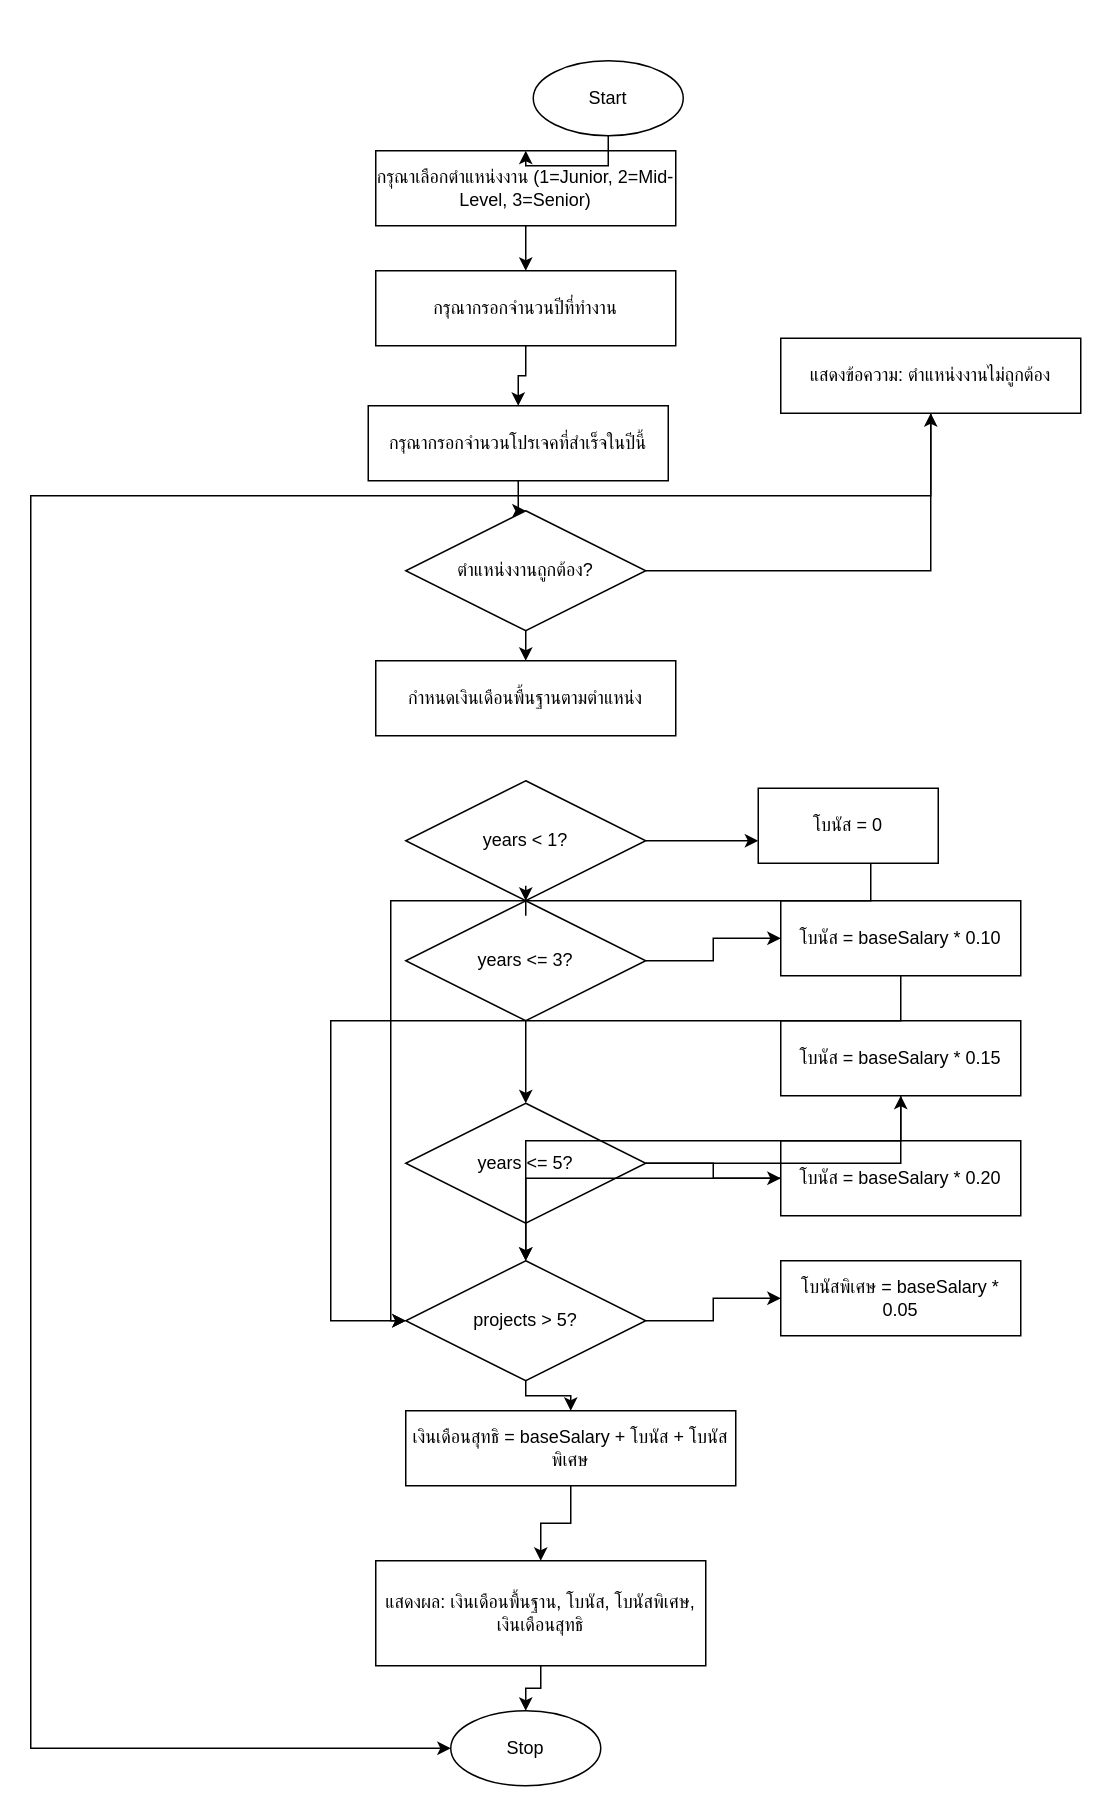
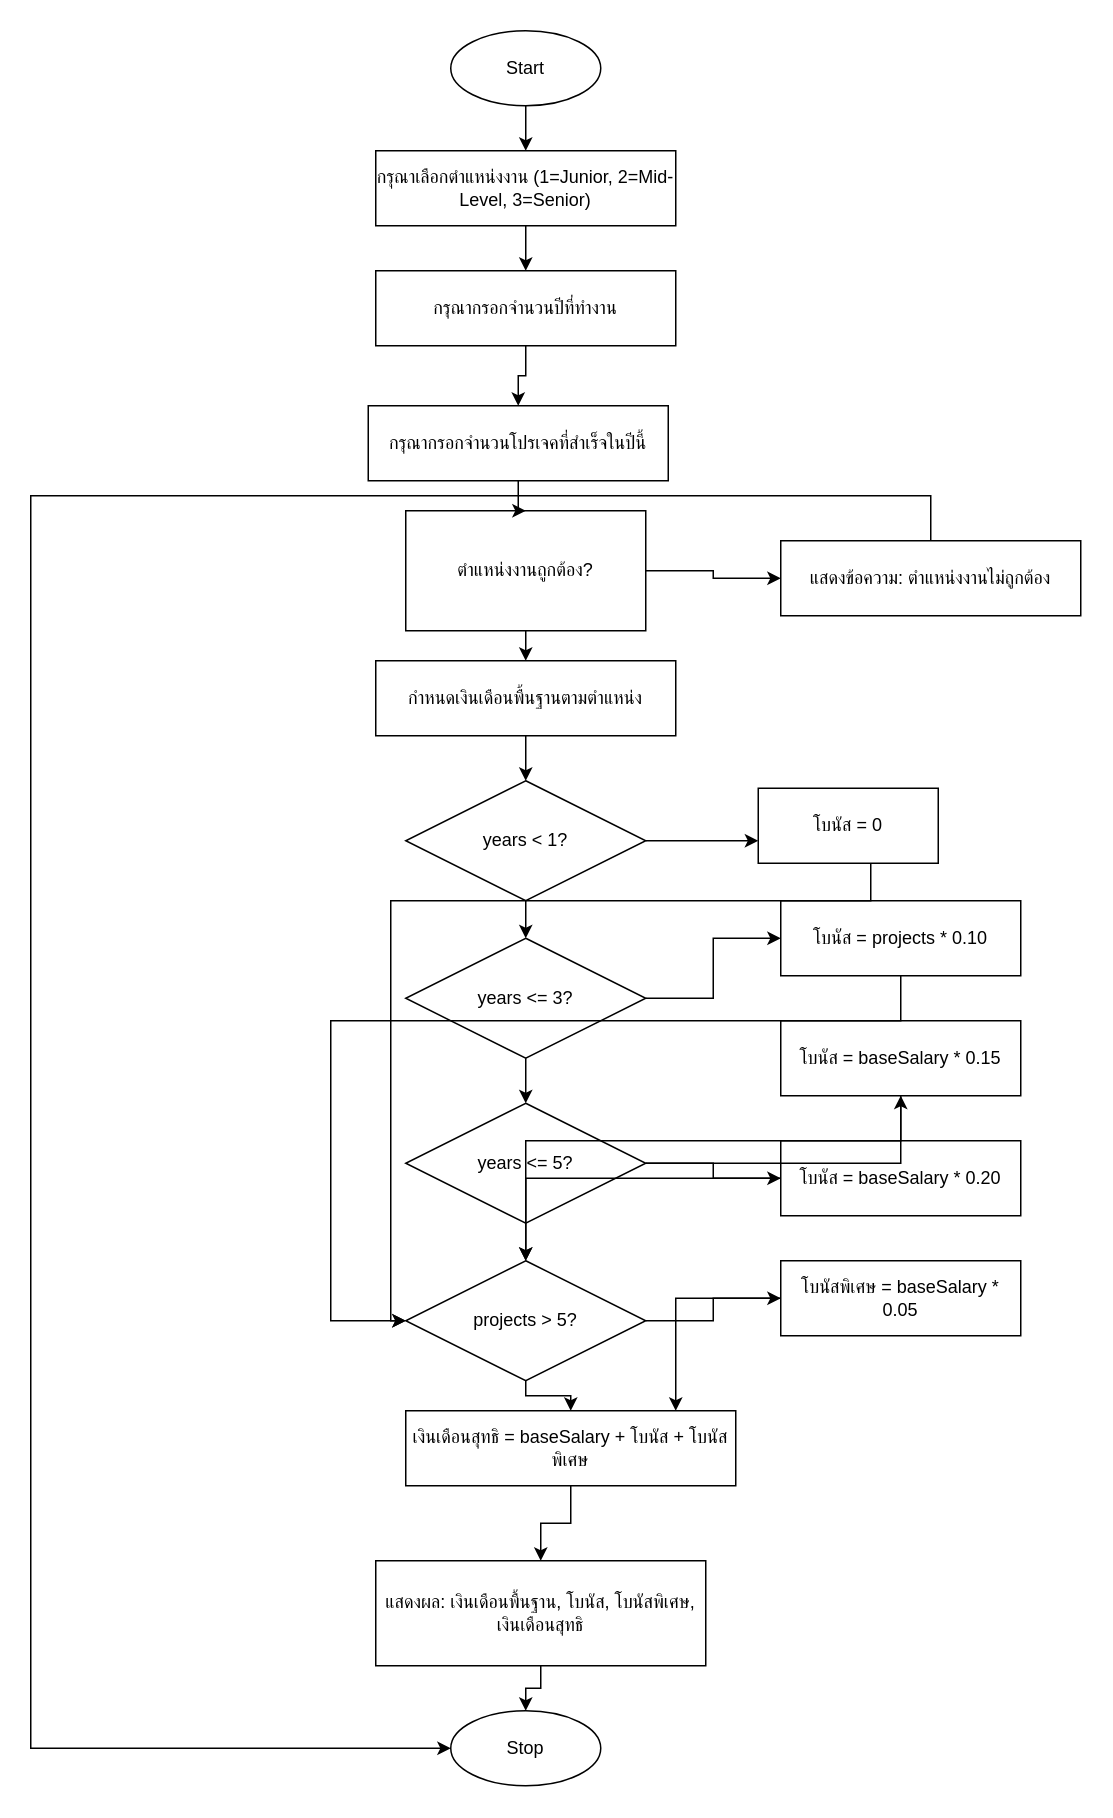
node "Start": moved (608, 98) -> (526, 68)
node "แสดงข้อความ: ตำแหน่งงานไม่ถูกต้อง": moved (931, 376) -> (931, 578)
node "ตำแหน่งงานถูกต้อง?": shape diamond -> rectangle
edge "กำหนดเงินเดือนพื้นฐานตามตำแหน่ง" -> "years < 1?": added
node "โบนัส = baseSalary * 0.10": label "โบนัส = baseSalary * 0.10" -> "โบนัส = projects * 0.10"
node "years <= 3?": moved (526, 961) -> (526, 998)
edge "โบนัสพิเศษ = baseSalary * 0.05" -> "เงินเดือนสุทธิ = baseSalary + โบนัส + โบนัสพิเศษ": added
